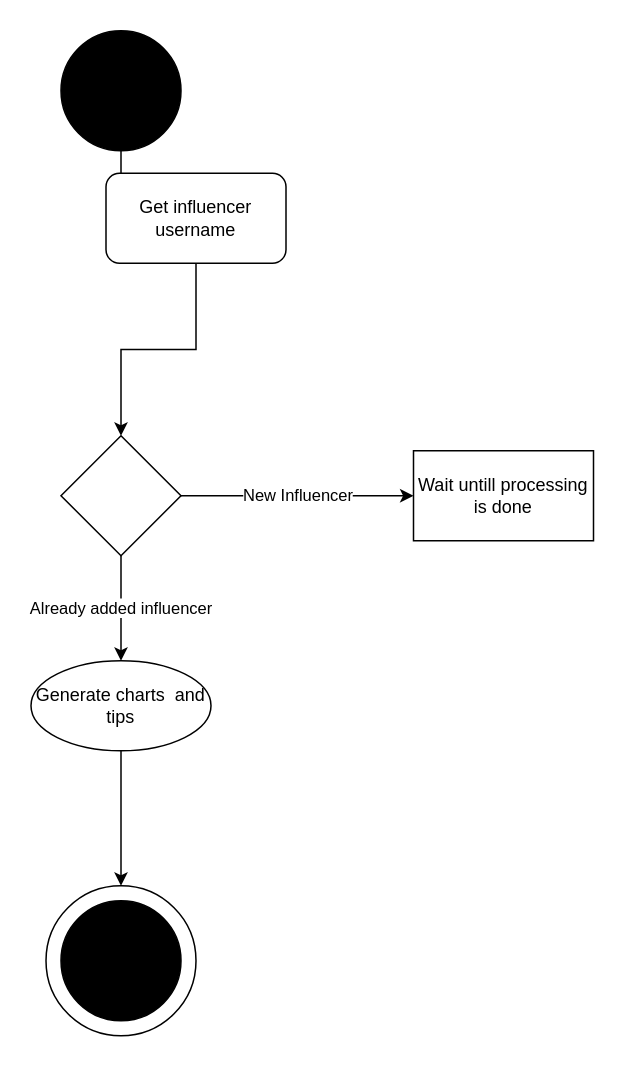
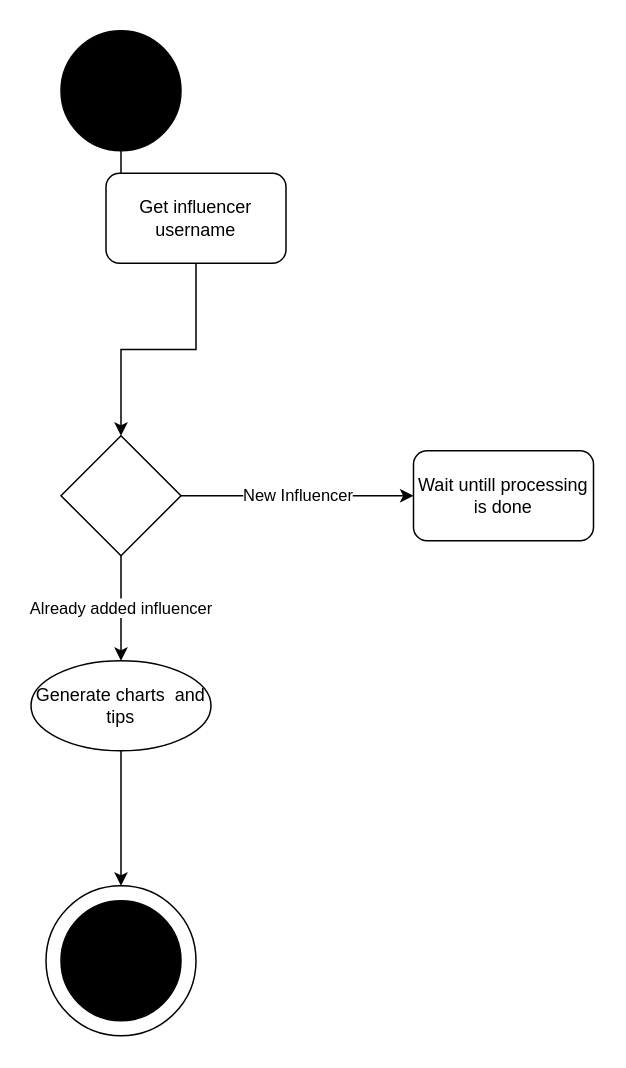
node "Wait untill processing is done": shape rectangle -> rounded rectangle
